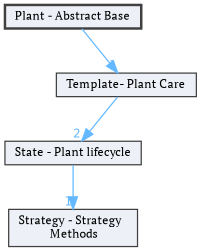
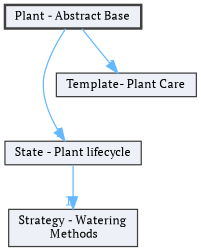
edge "Template- Plant Care" -> "State - Plant lifecycle": now "Plant - Abstract Base" -> "State - Plant lifecycle"
node "Strategy - Strategy Methods": label "Strategy - Strategy Methods" -> "Strategy - Watering Methods"
